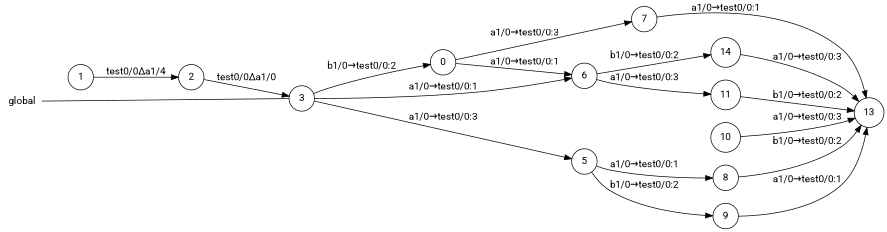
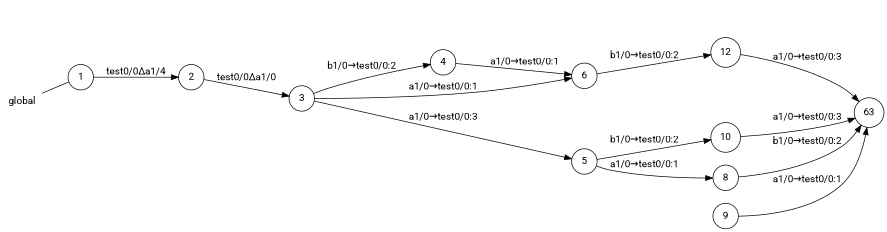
node "7": removed
node "14": label "14" -> "12"
node "0": label "0" -> "4"
node "11": removed
edge "3" -- "global": now "1" -- "global"
node "13": label "13" -> "63"
edge "5" -> "9": now "5" -> "10"
